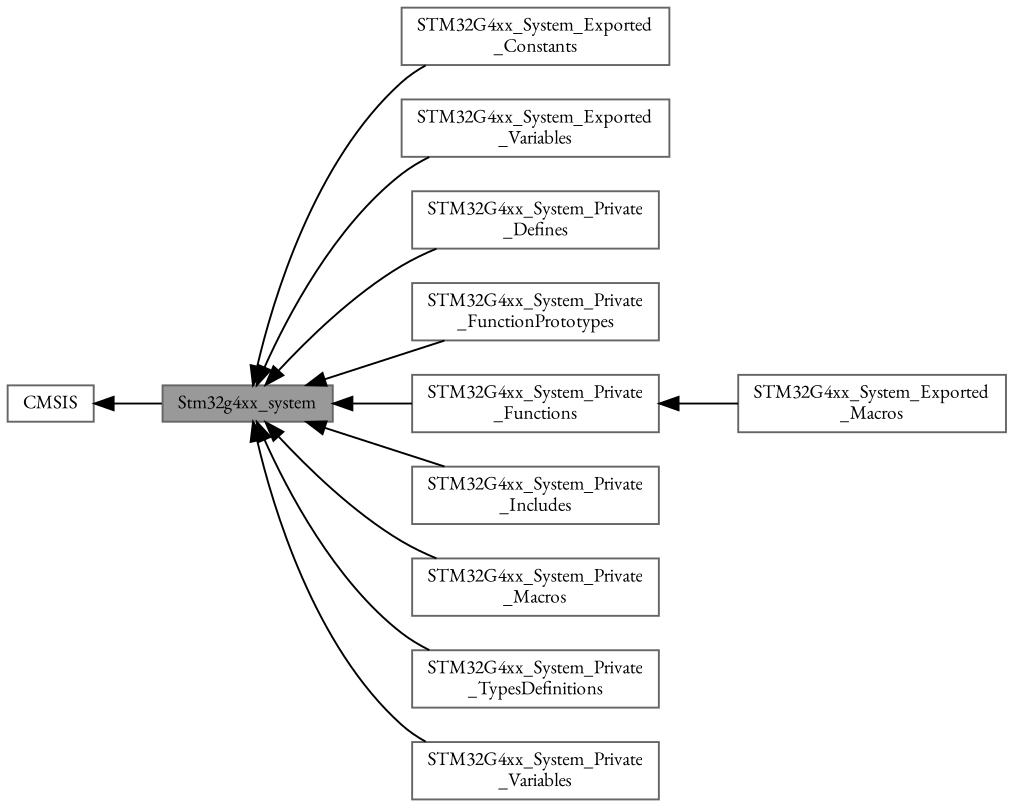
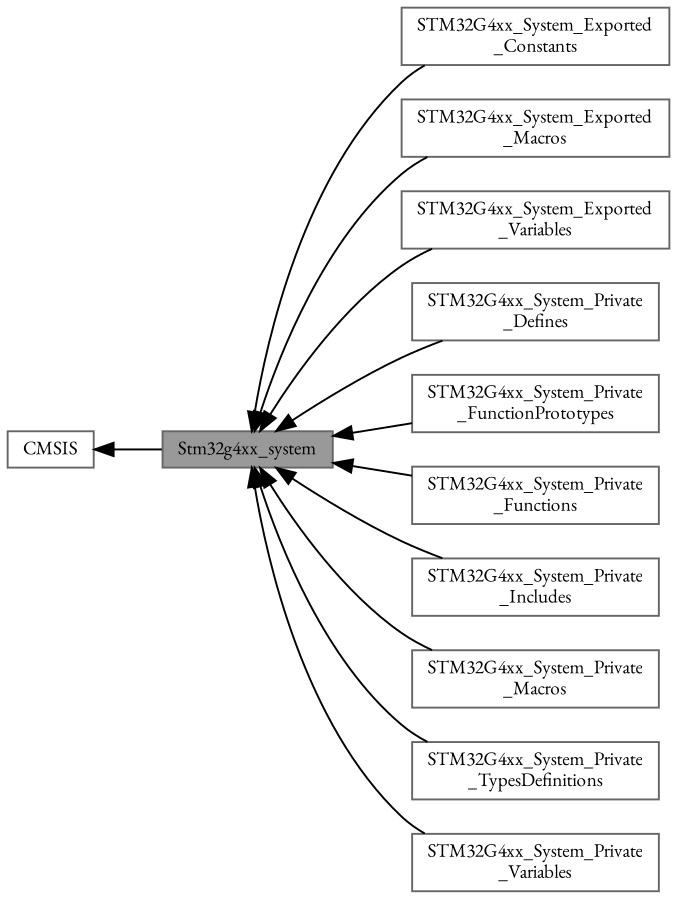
edge "STM32G4xx_System_Exported _Macros" -> "STM32G4xx_System_Private _Functions": now "STM32G4xx_System_Exported _Macros" -> "Stm32g4xx_system"
